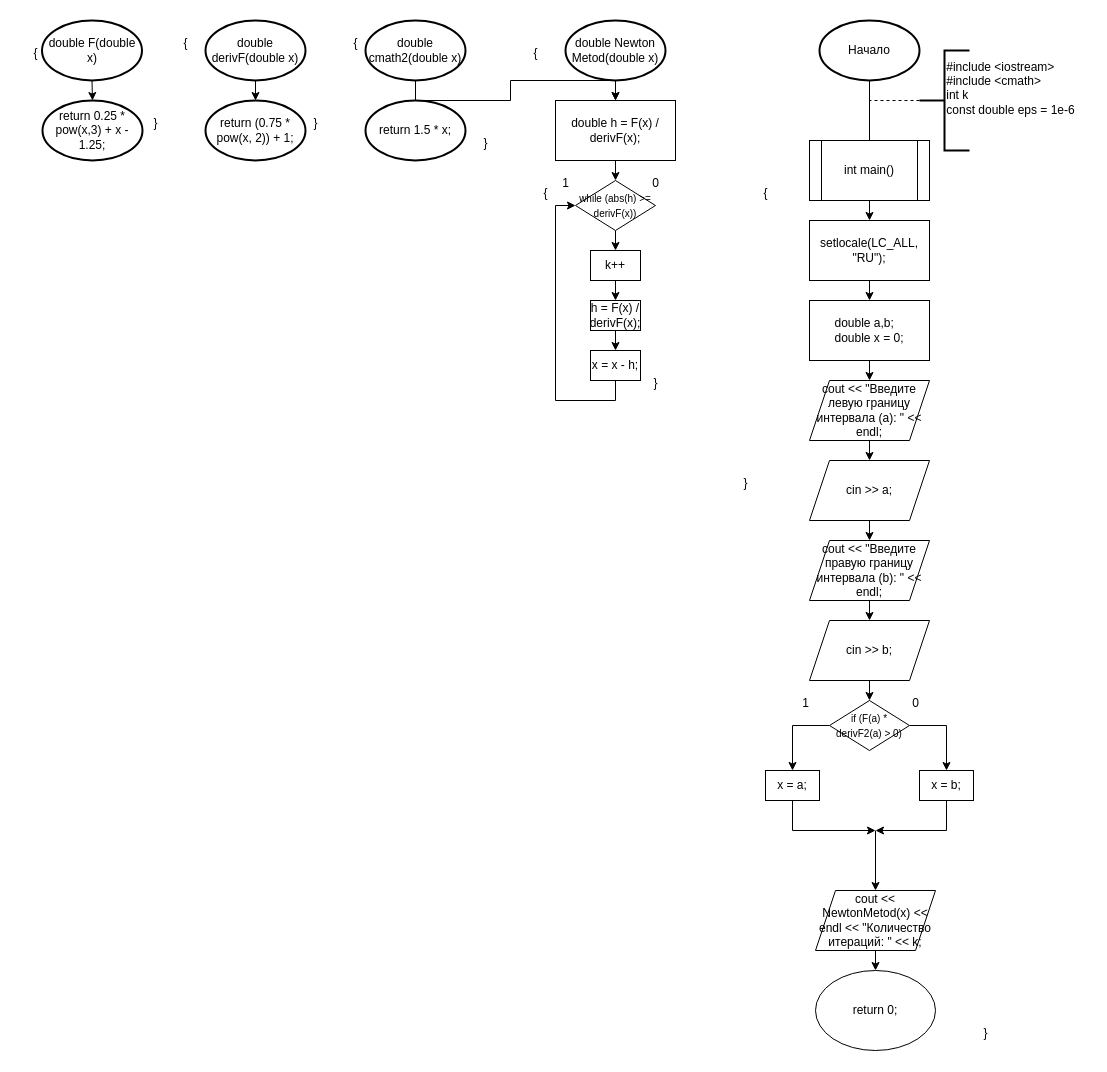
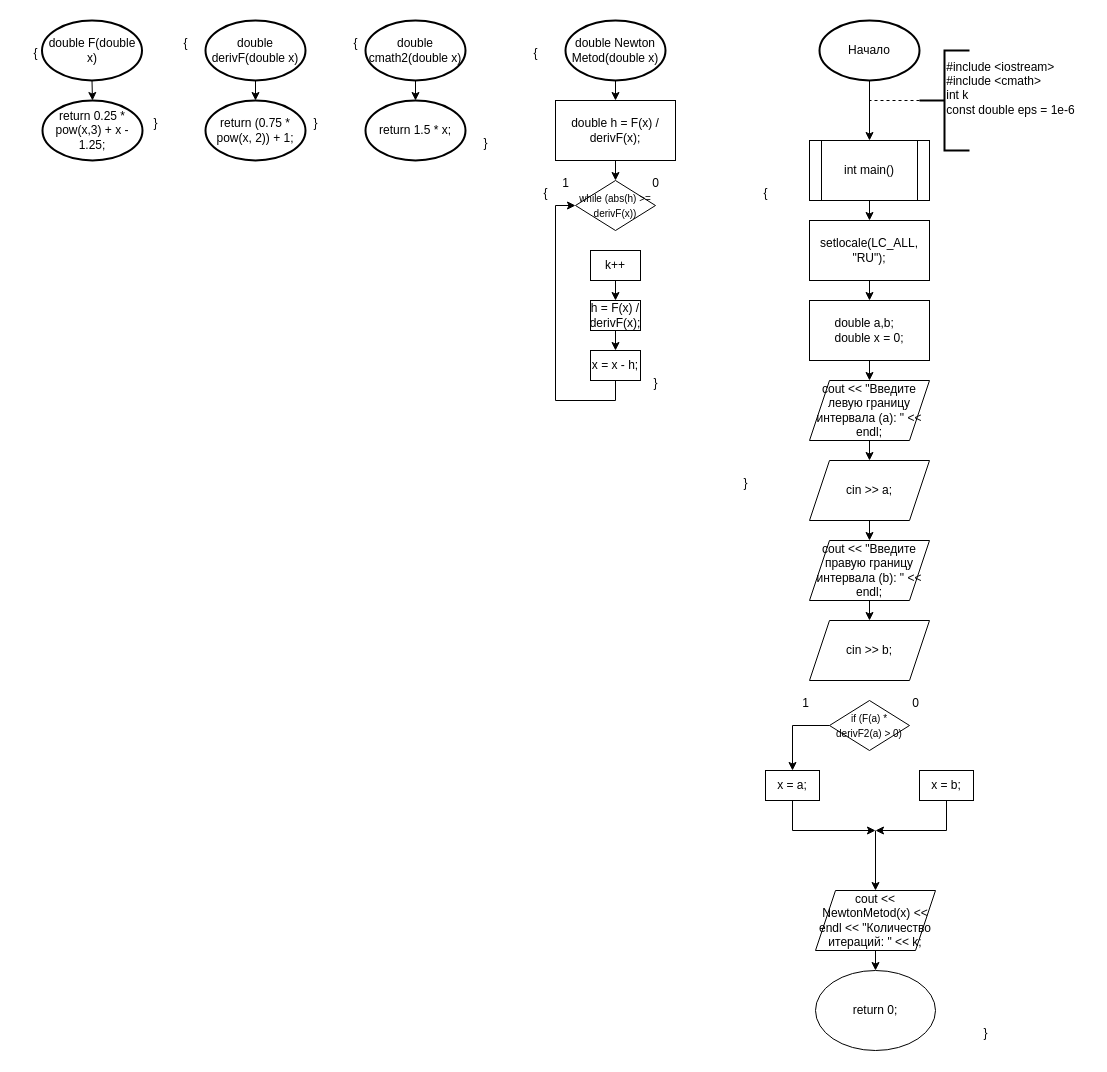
edge "double cmath2(double x)" -> "double h = F(x) / derivF(x);": now "double cmath2(double x)" -> "return 1.5 * x;"
edge "Начало" -- "int main()": arrowhead none -> classic
edge "while (abs(h) >= derivF(x))" -> "k++": removed
edge "cin >> b;" -> "if (F(a) * derivF2(a) > 0)": removed
edge "if (F(a) * derivF2(a) > 0)" -> "x = b;": removed
